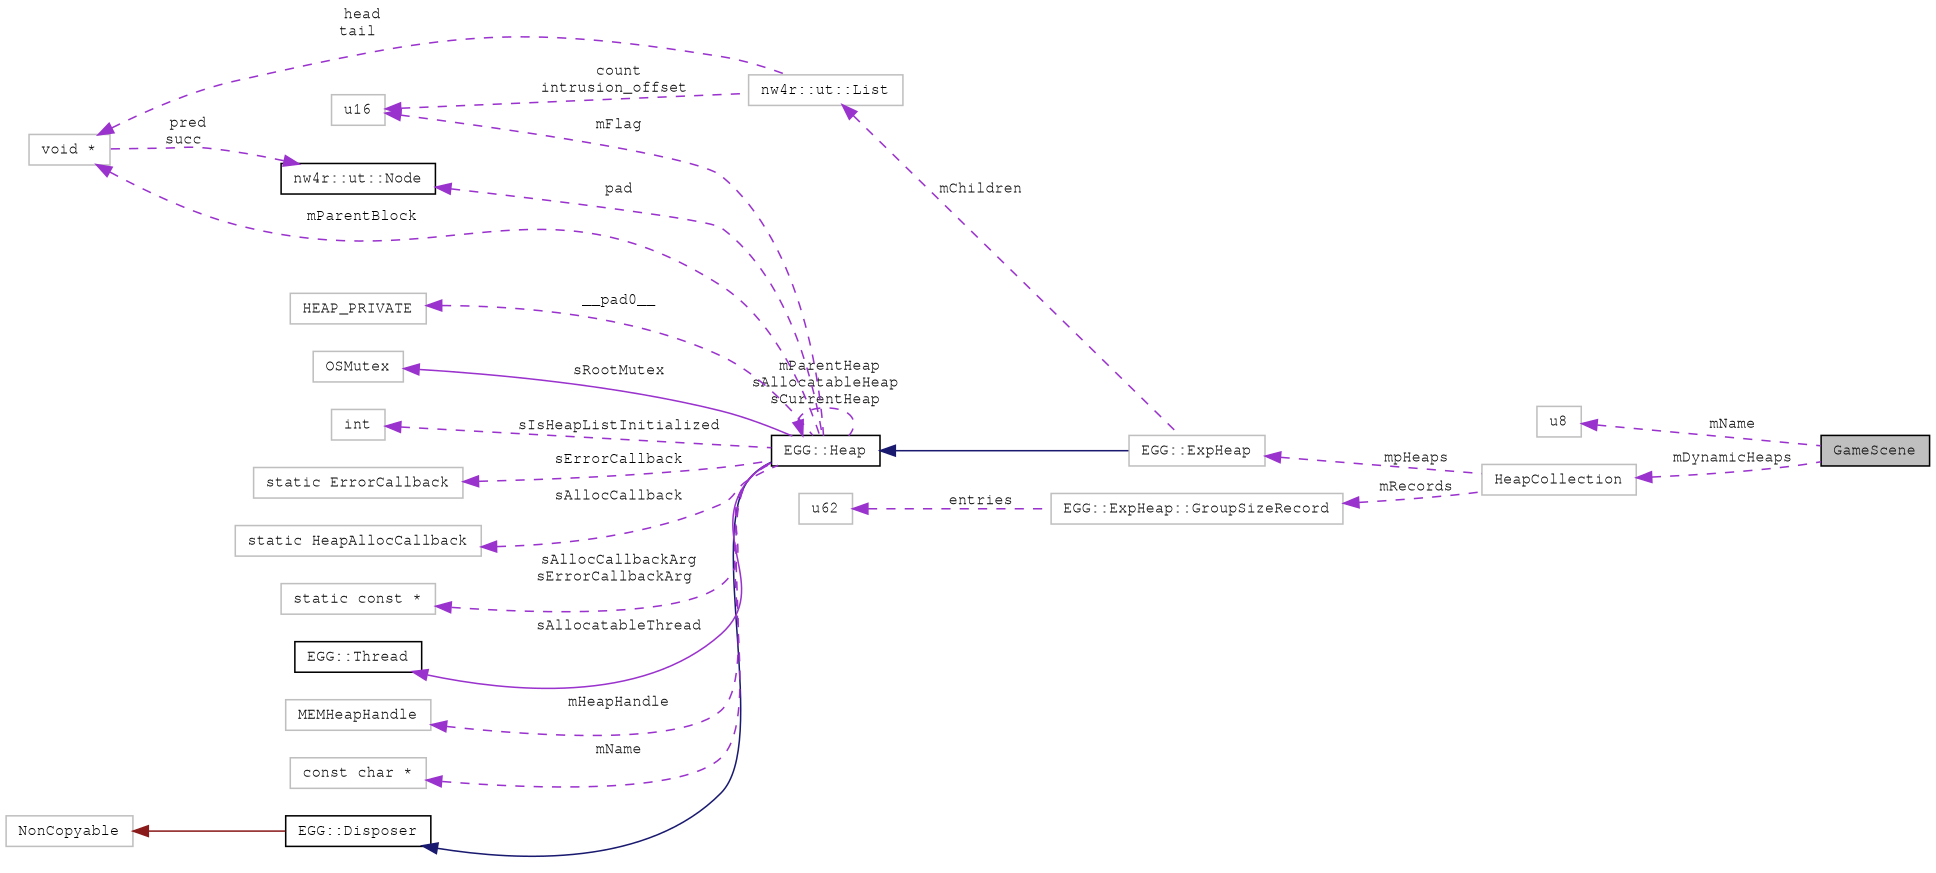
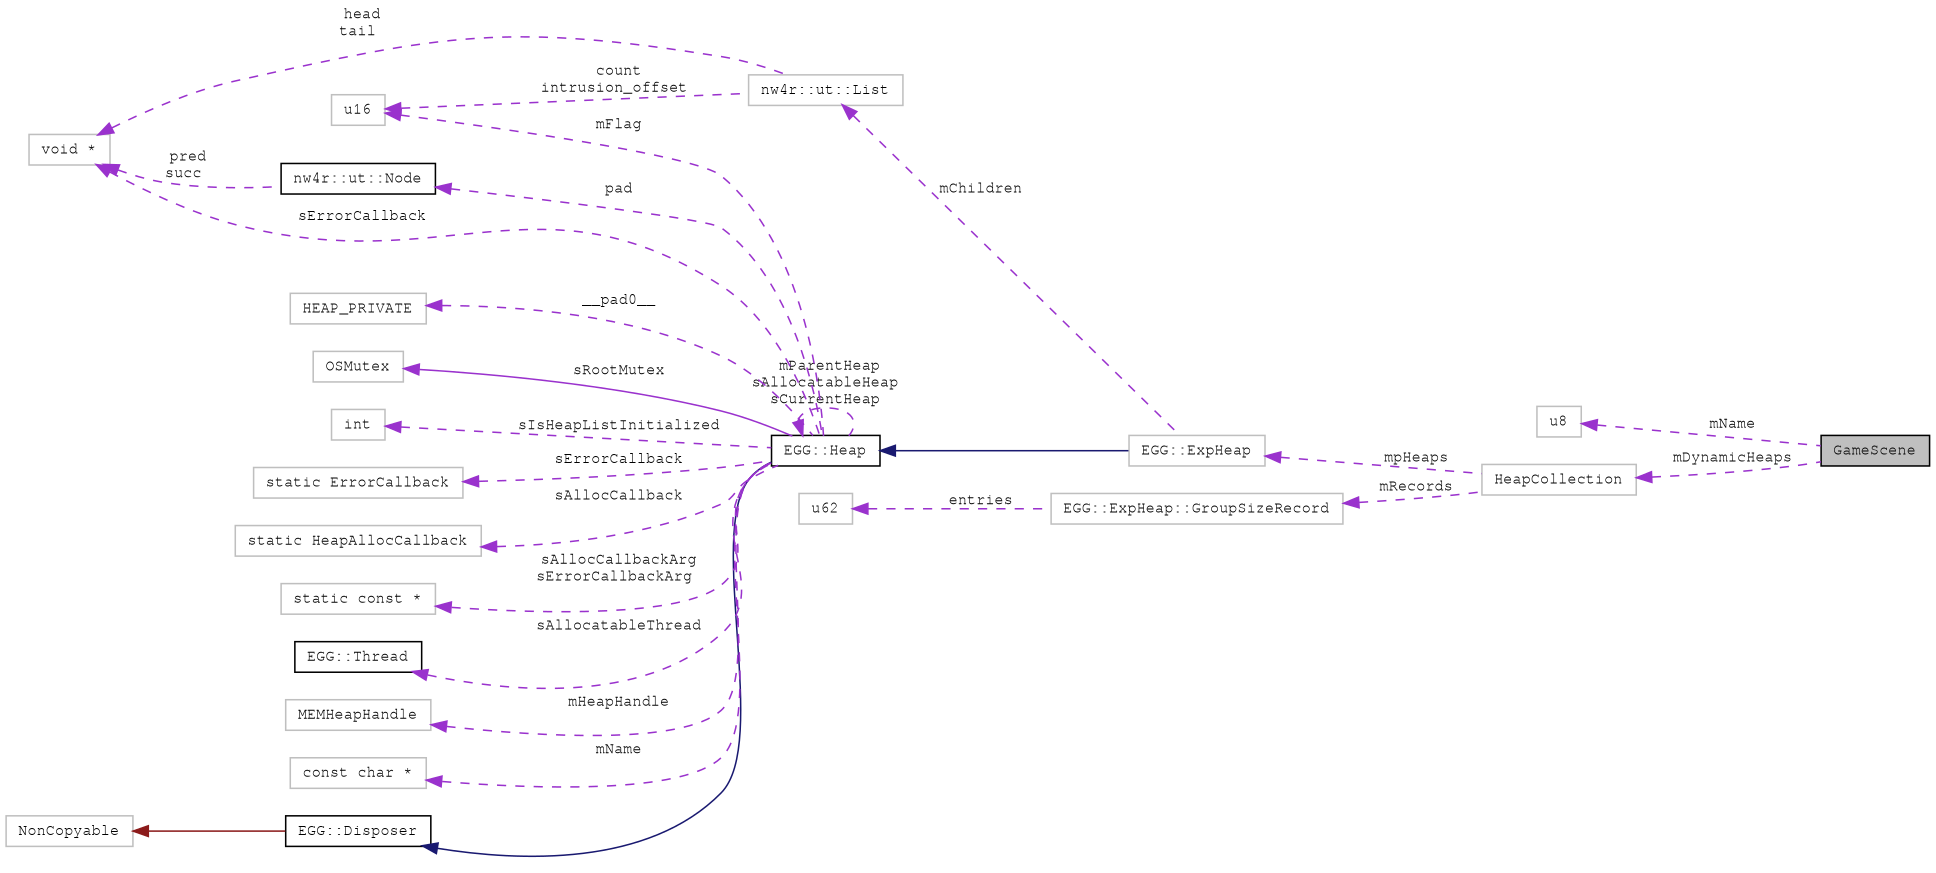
edge "void *" -> "nw4r::ut::Node": reversed
edge "EGG::Heap" -> "void *": label " mParentBlock" -> " sErrorCallback"
edge "EGG::Heap" -> "EGG::Thread": style solid -> dashed
